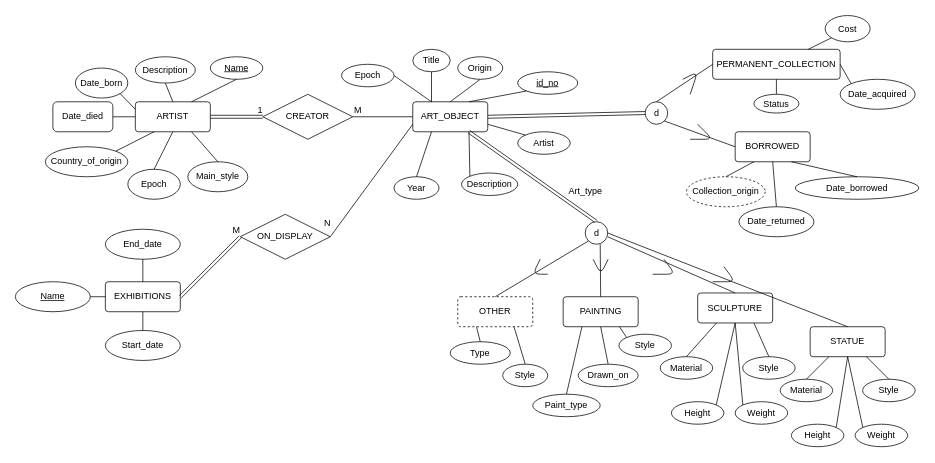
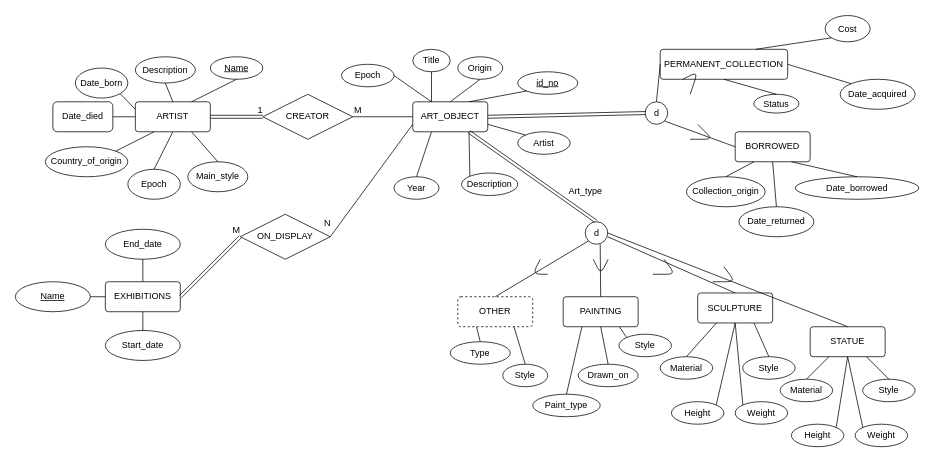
node "PERMANENT_COLLECTION": moved (777, 64) -> (724, 64)
node "Collection_origin": style dashed -> solid
